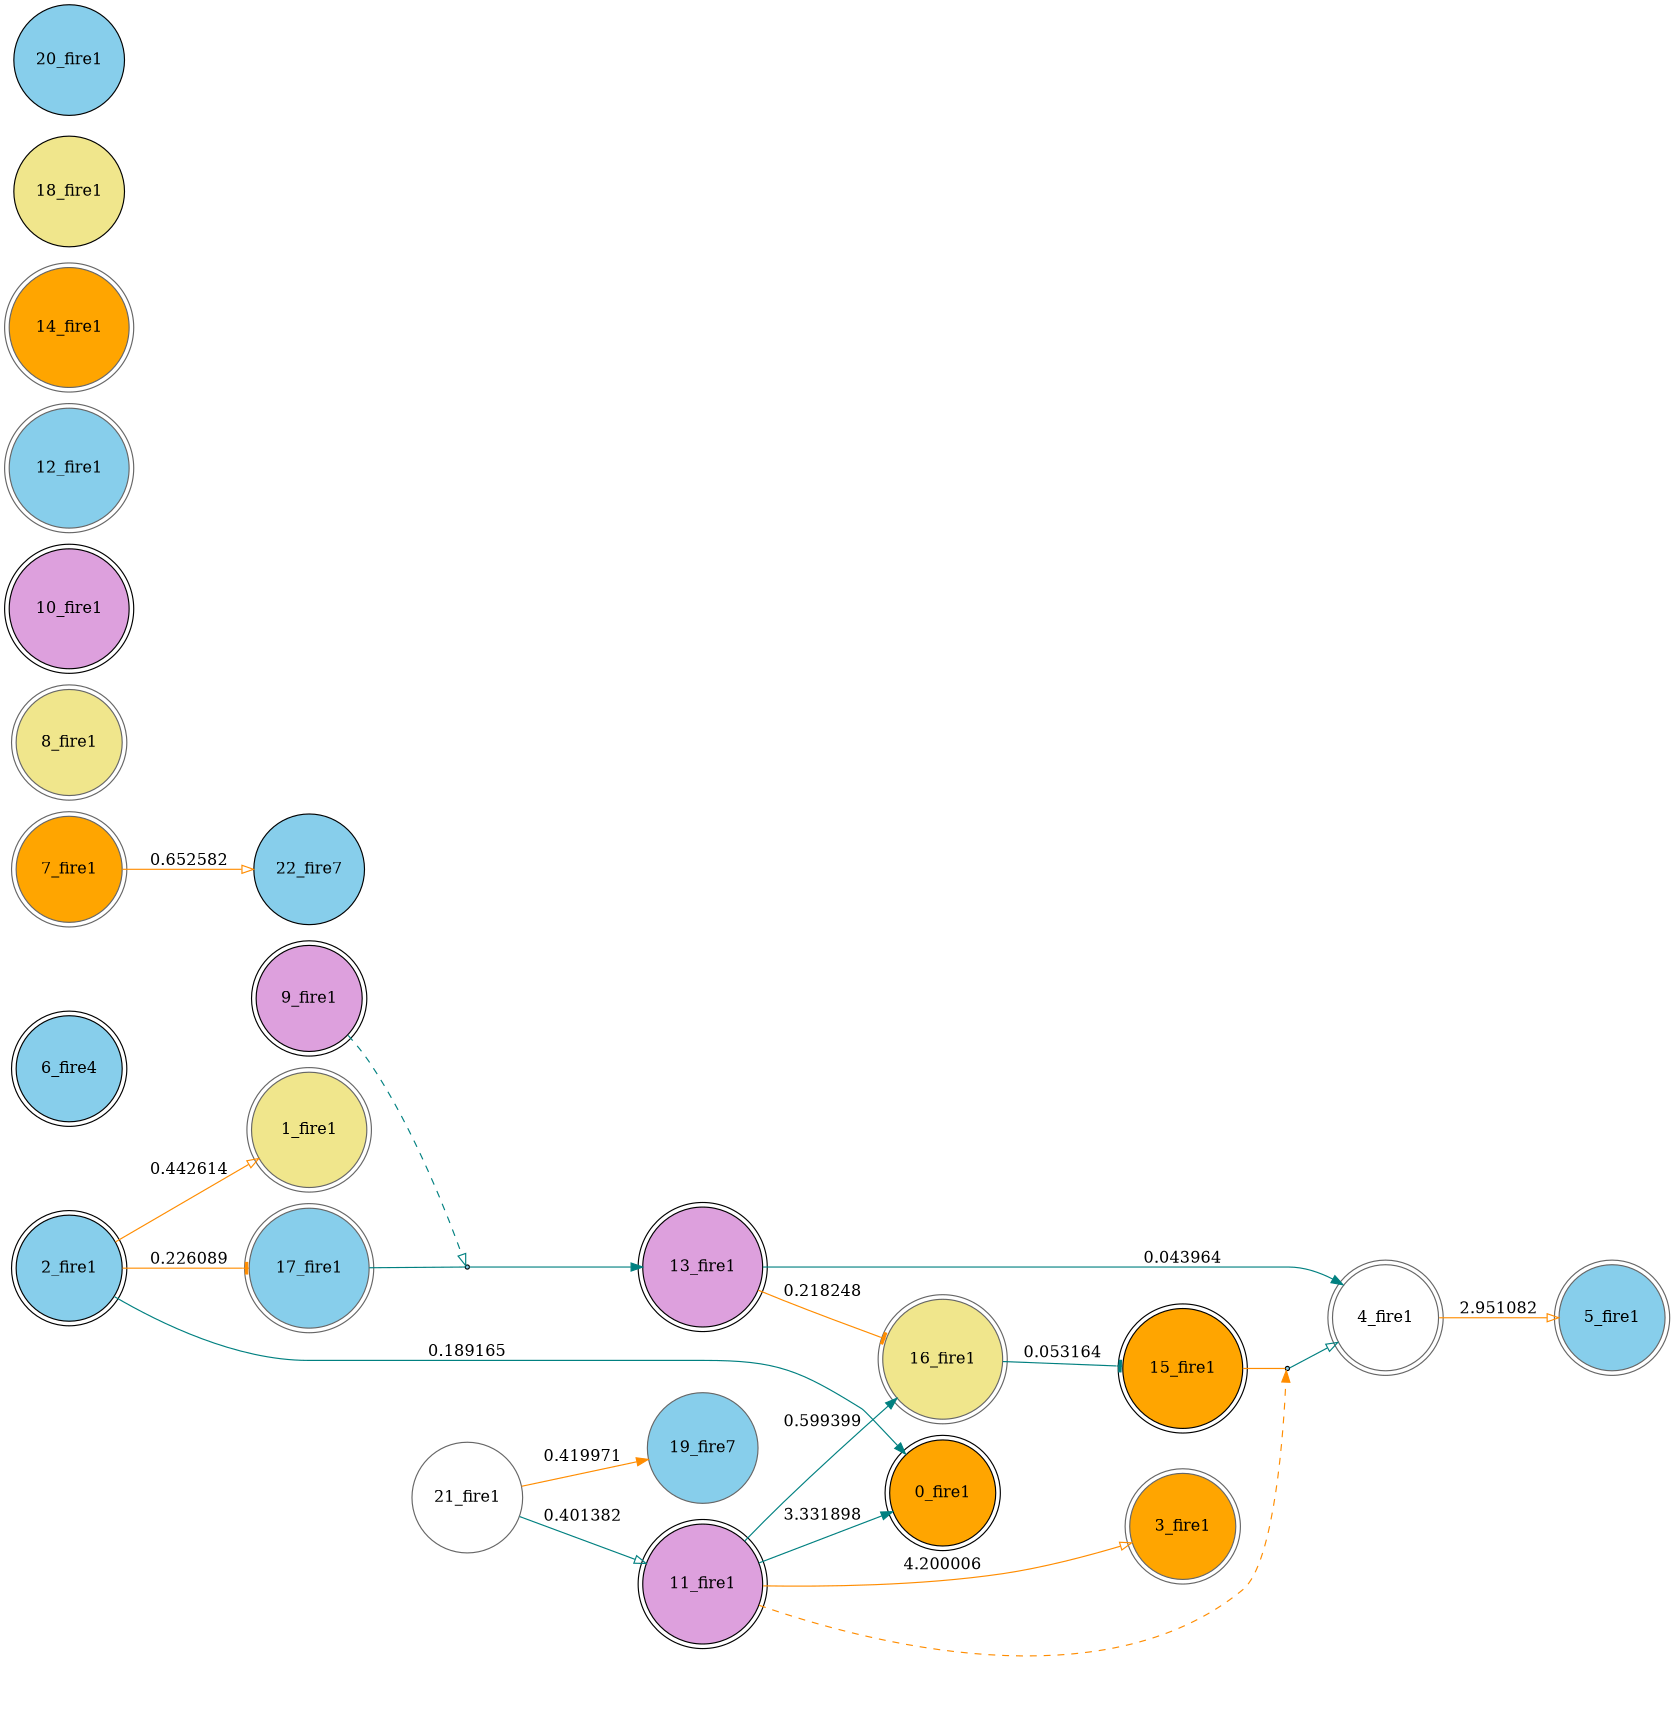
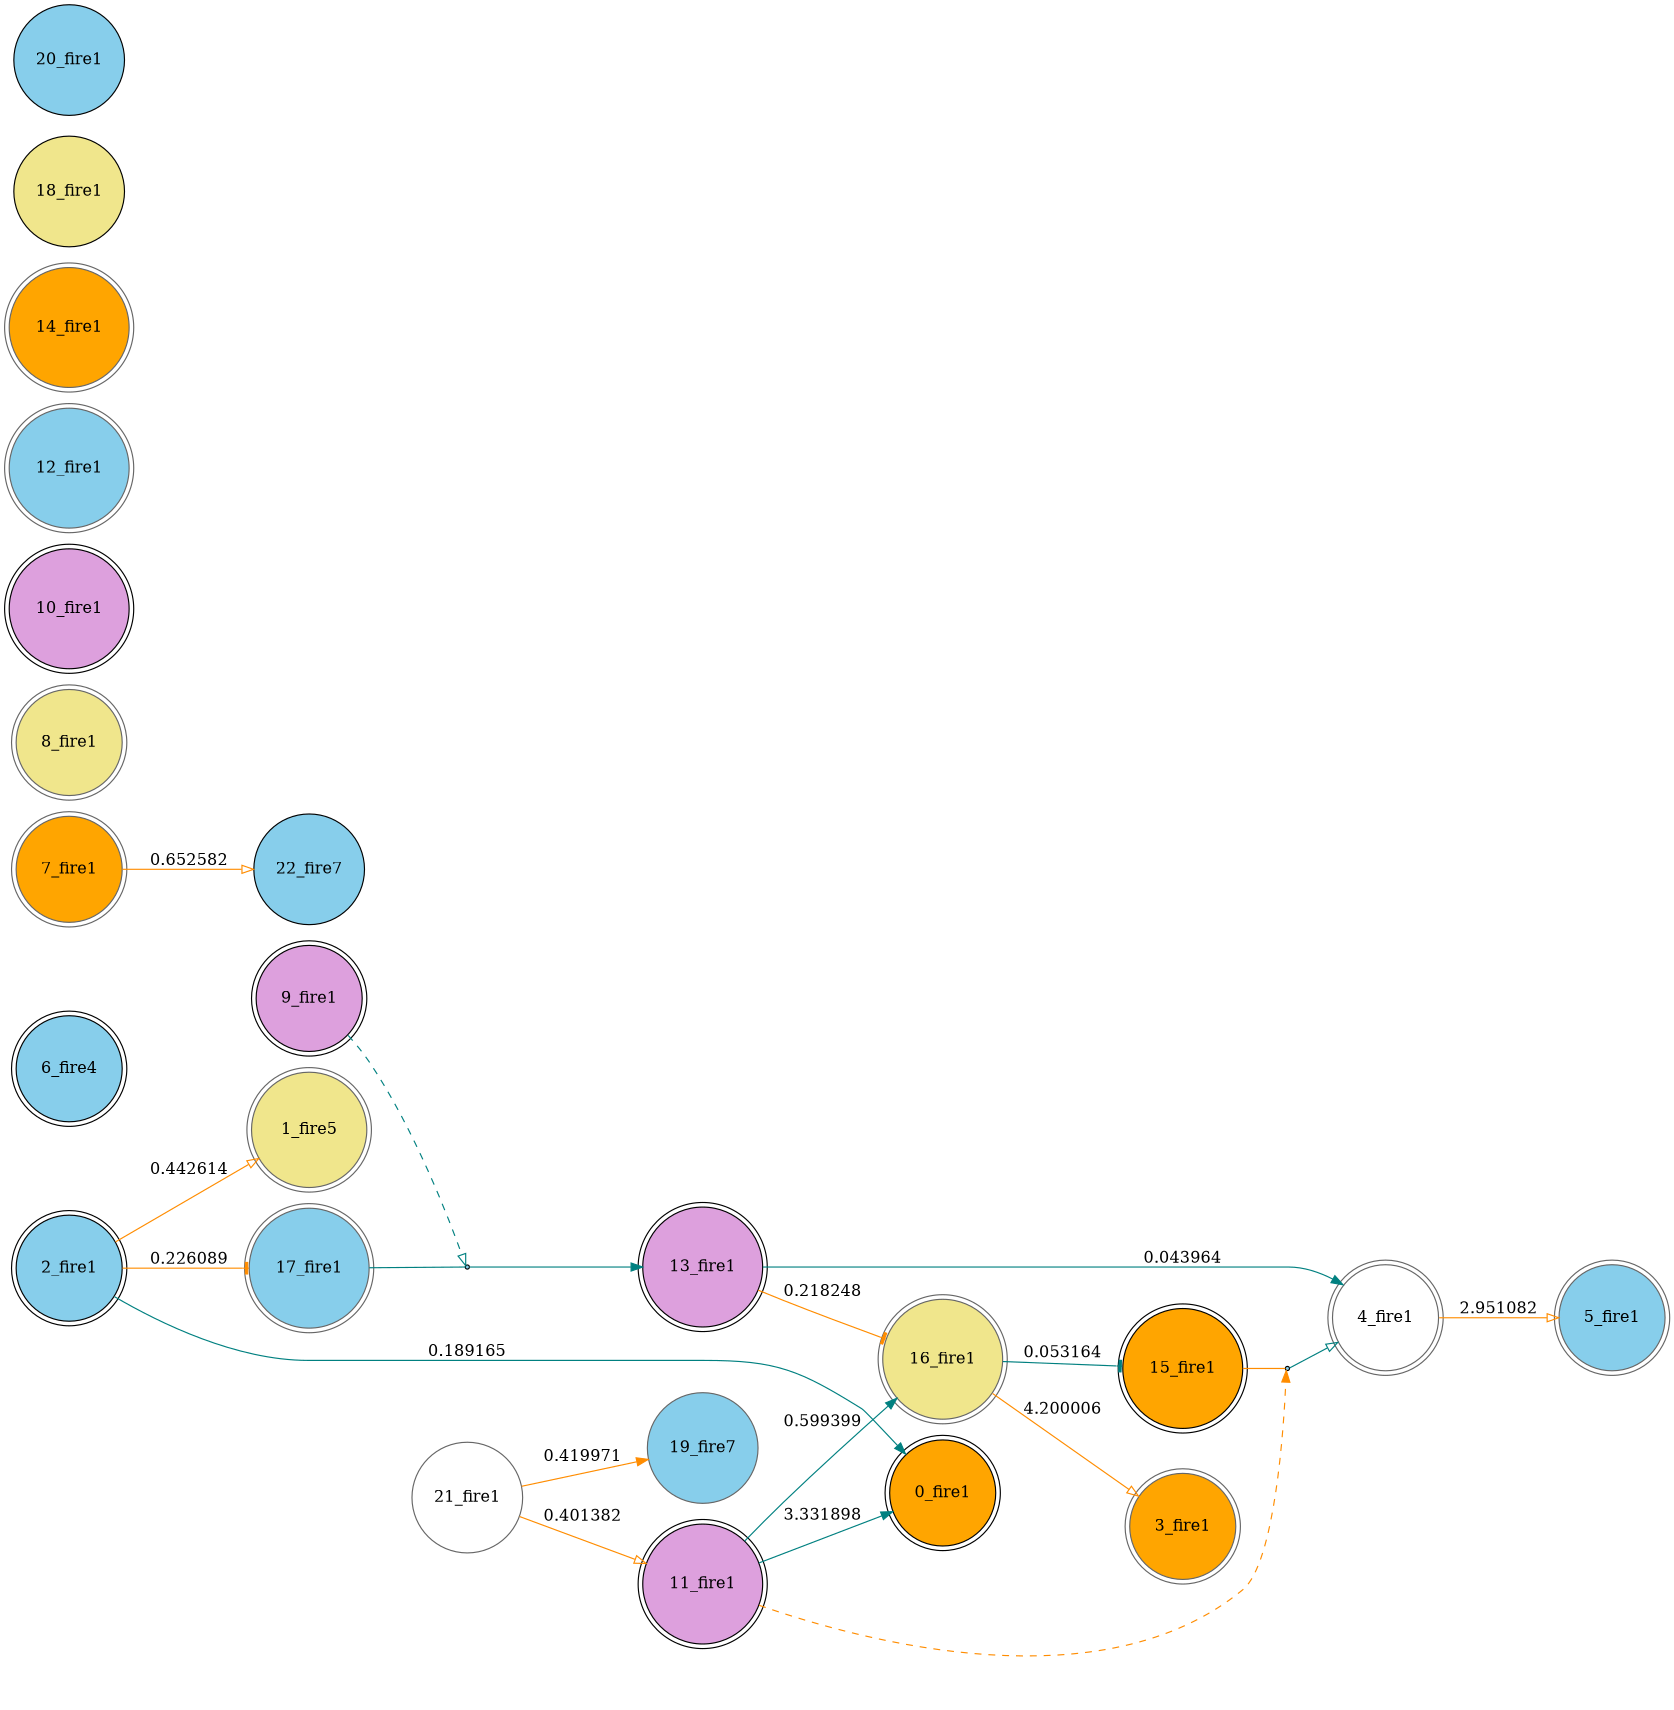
node "1_fire1": label "1_fire1" -> "1_fire5"
edge "21_fire1" -> "11_fire1": color teal -> darkorange
edge "11_fire1" -> "3_fire1": now "16_fire1" -> "3_fire1"
